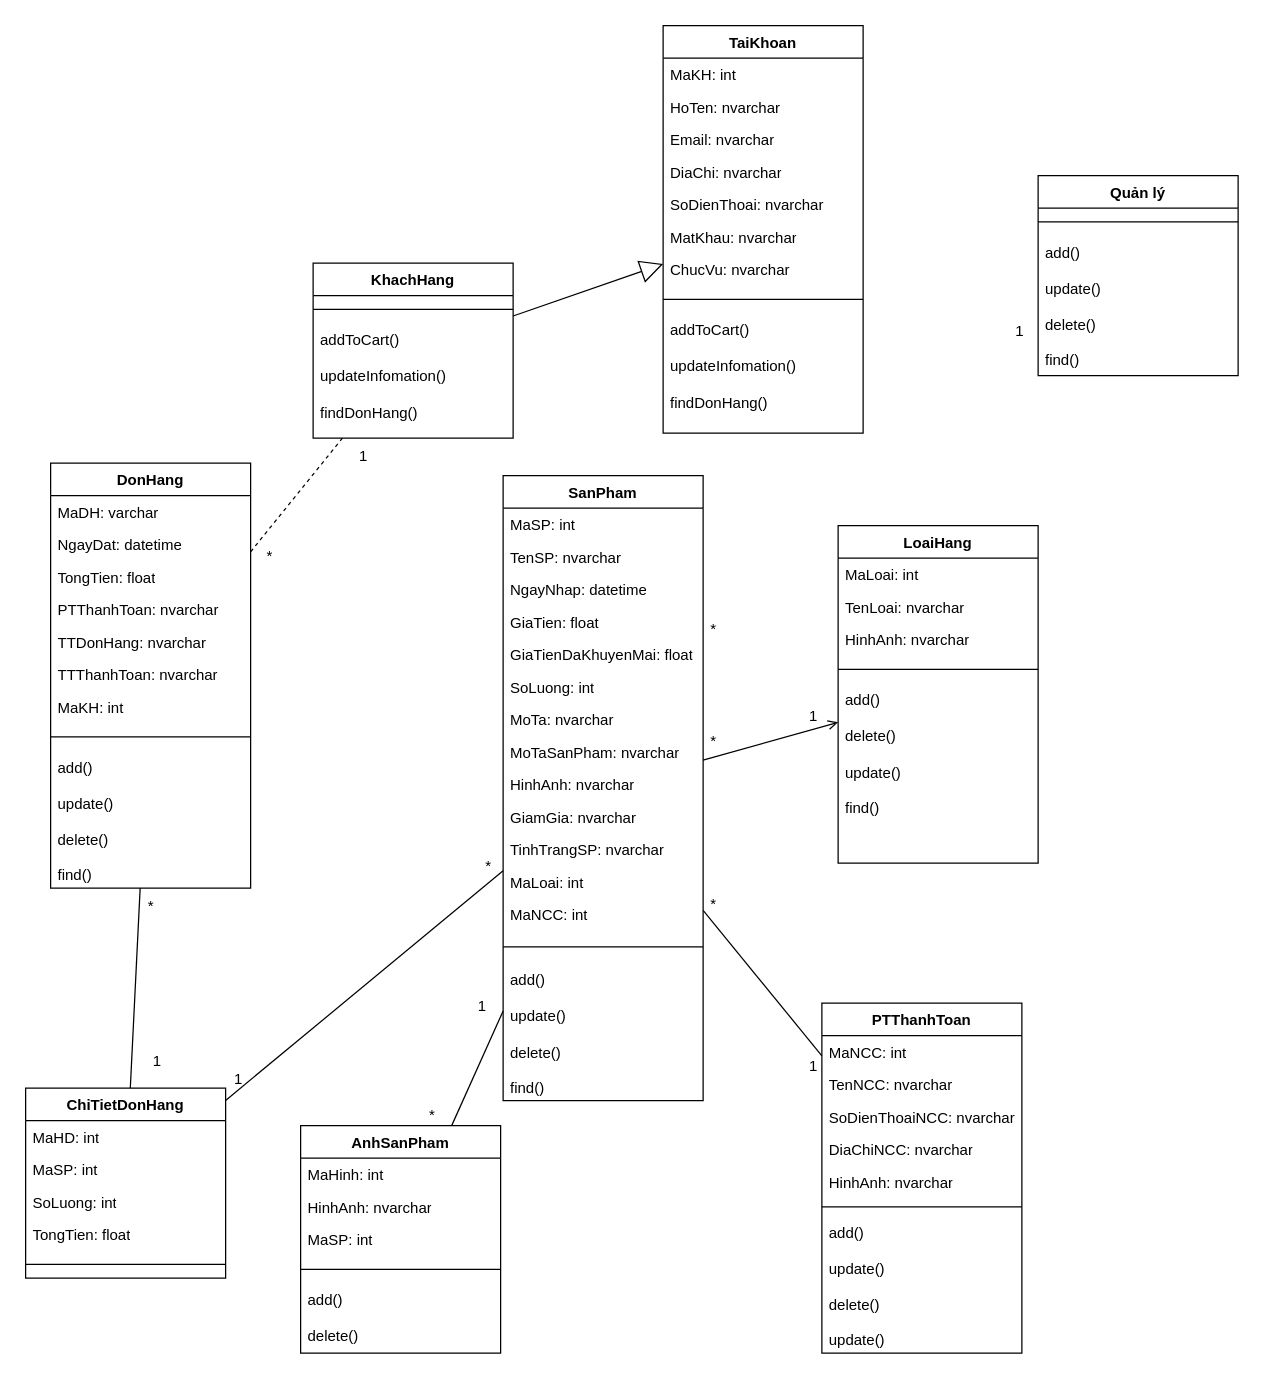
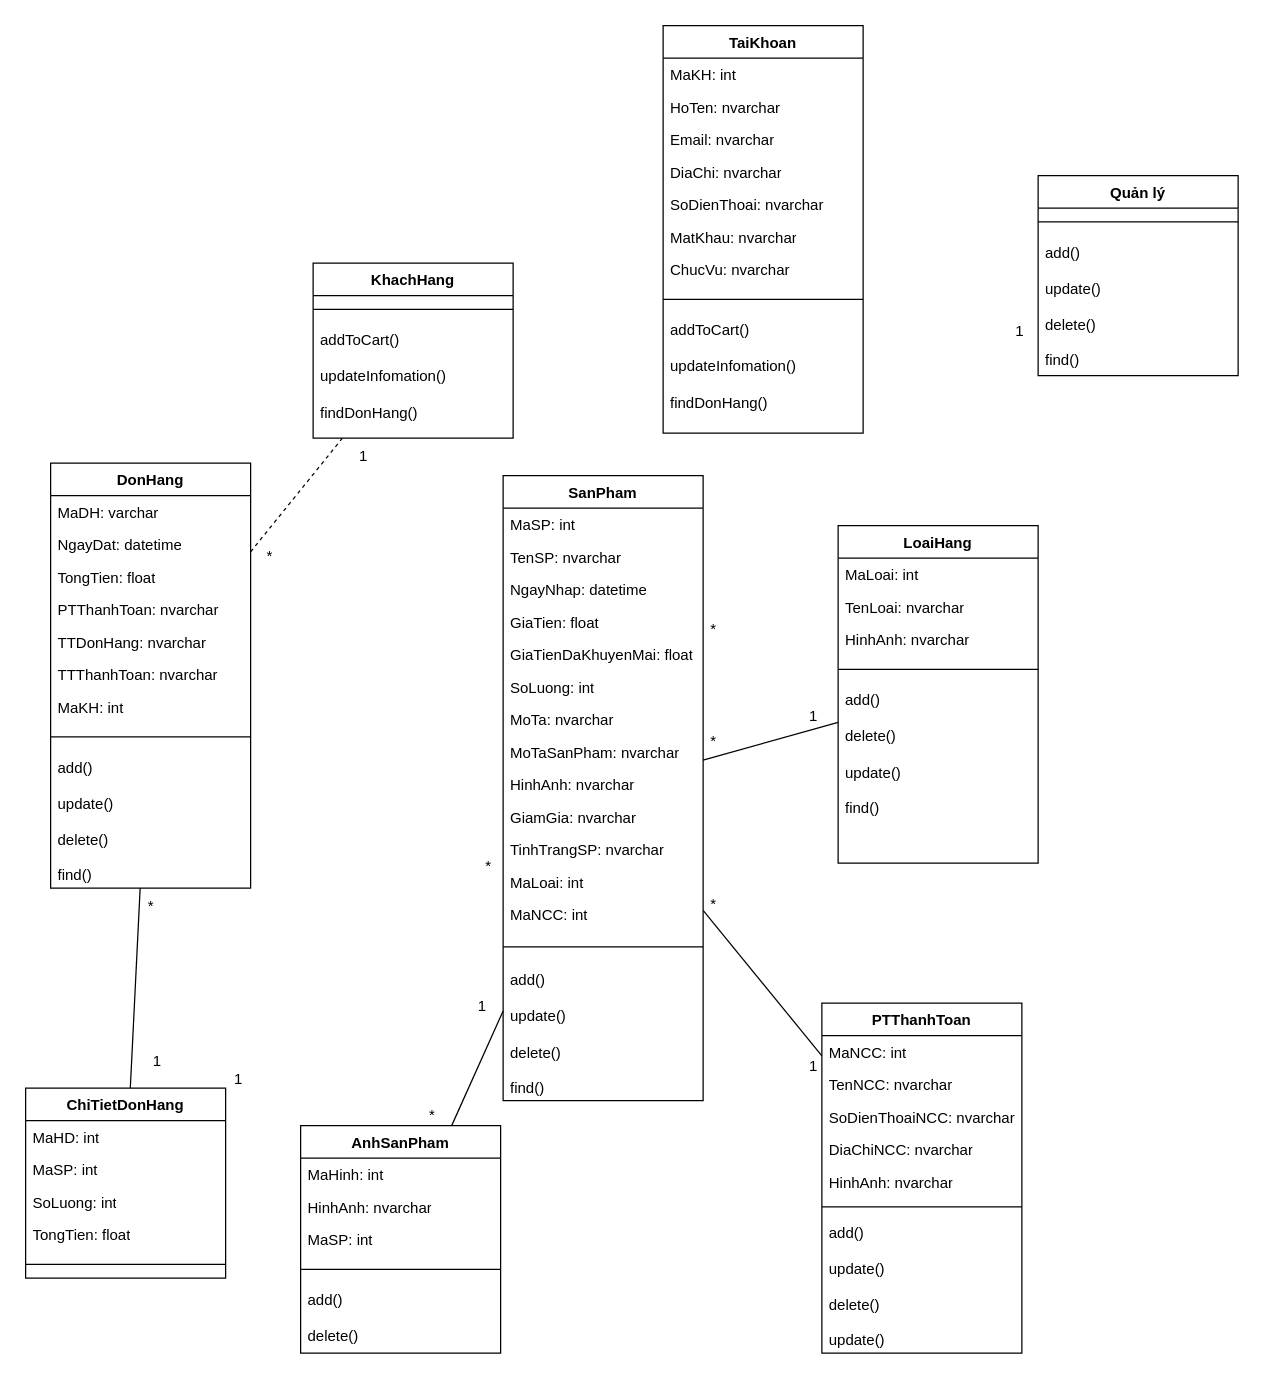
edge "KhachHang" -> "TaiKhoan": removed
edge "SanPham" -> "LoaiHang": arrowhead open -> none
edge "SanPham" -- "ChiTietDonHang": removed
